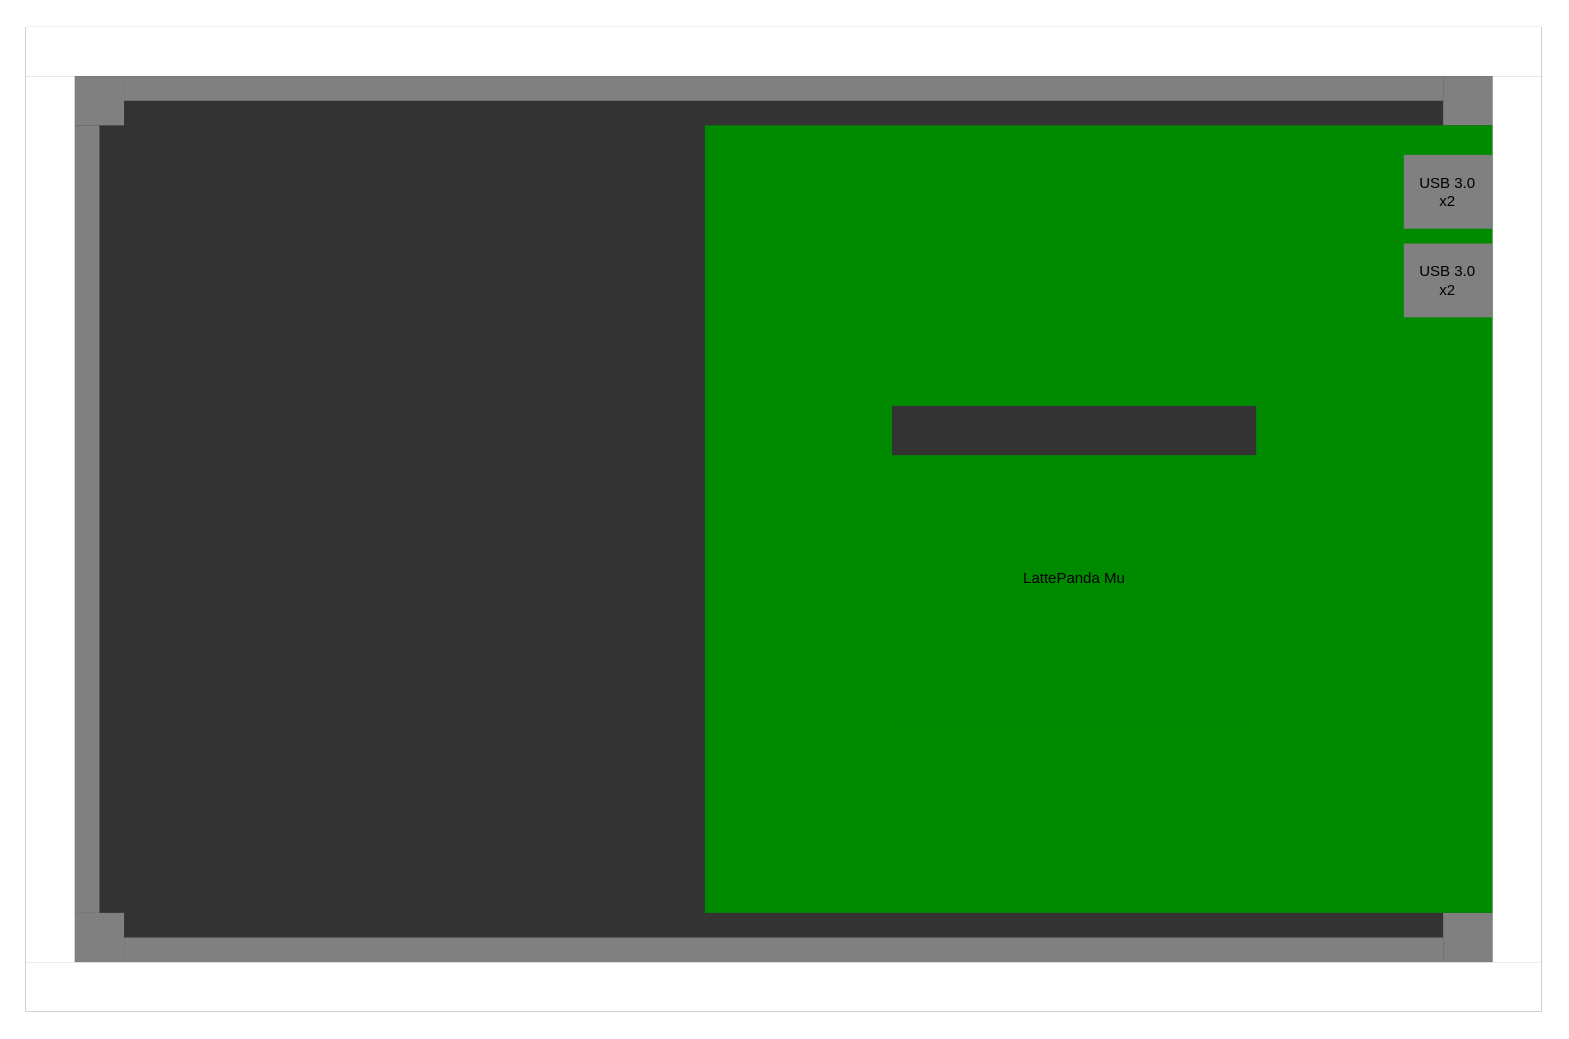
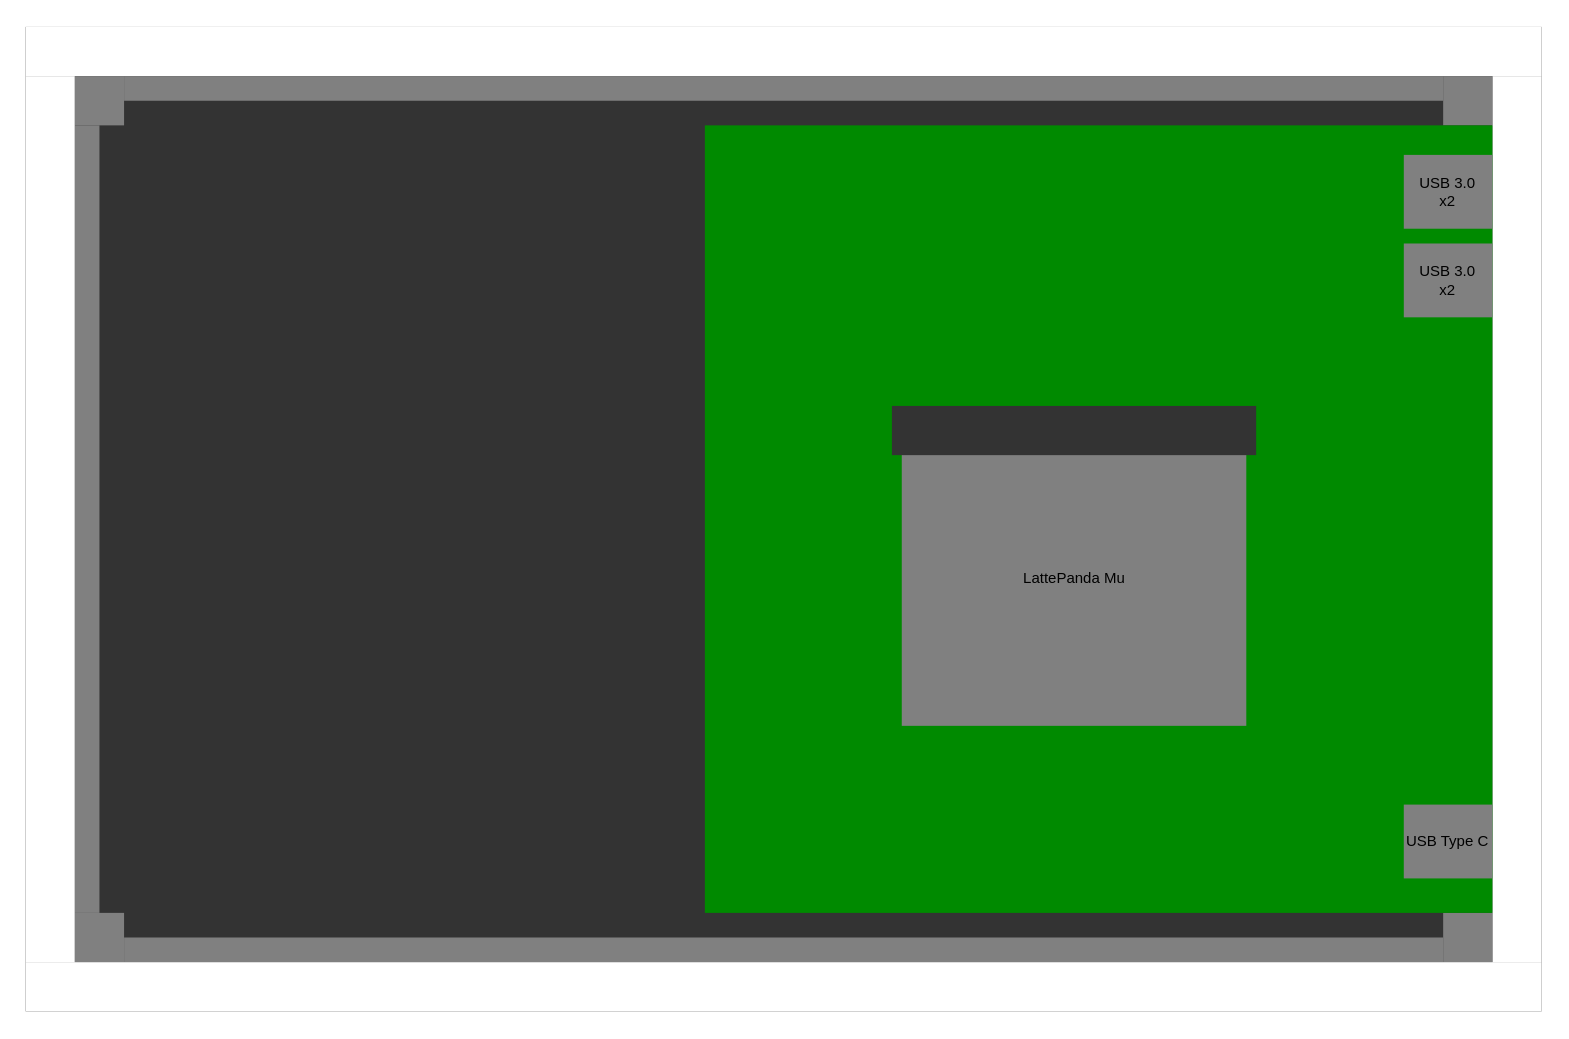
node "LattePanda Mu": fillcolor #008a00 -> #808080
node "USB Type C": added
